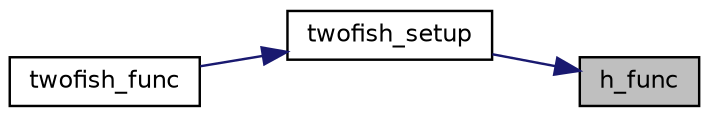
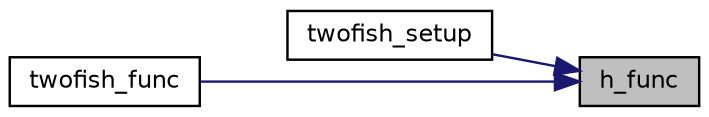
edge "twofish_func" -> "twofish_setup": now "twofish_func" -> "h_func"
